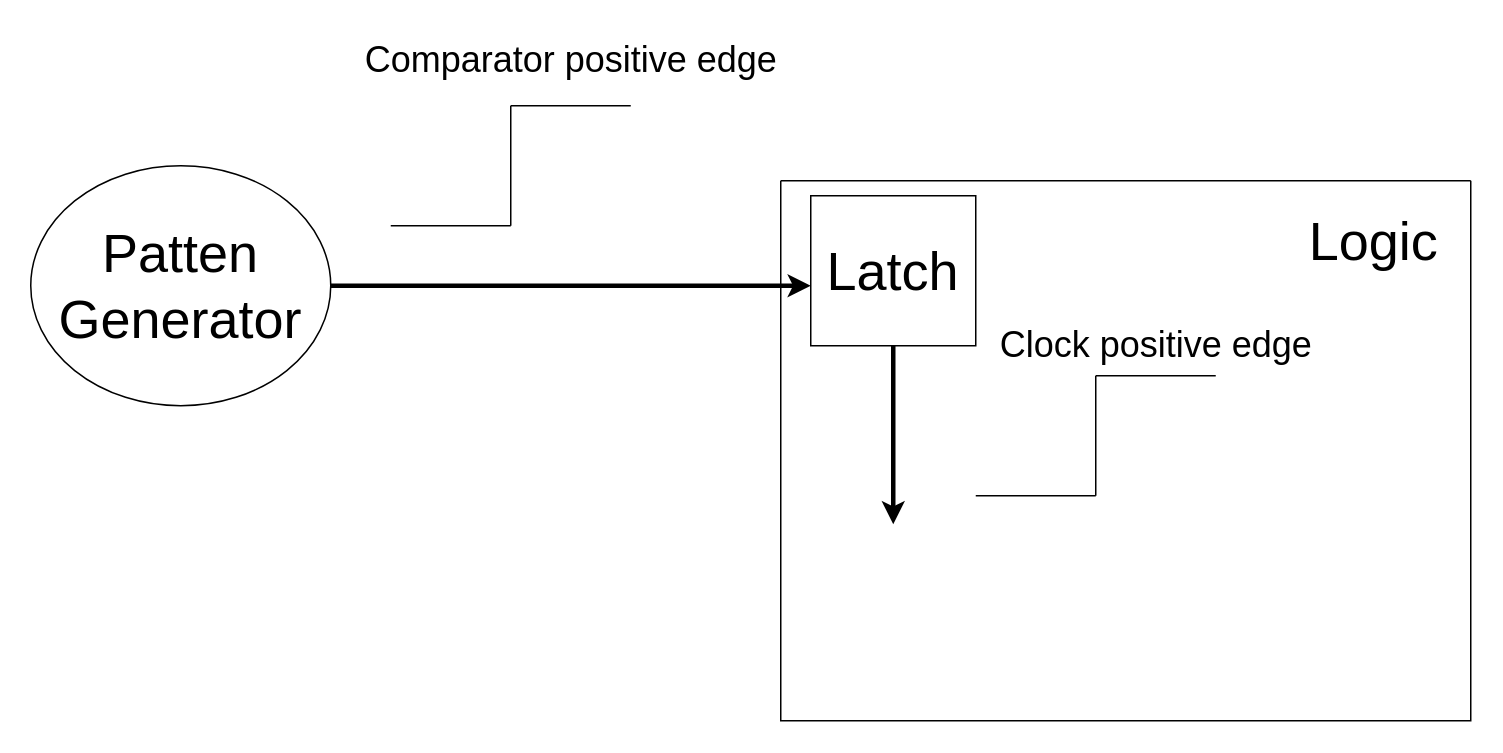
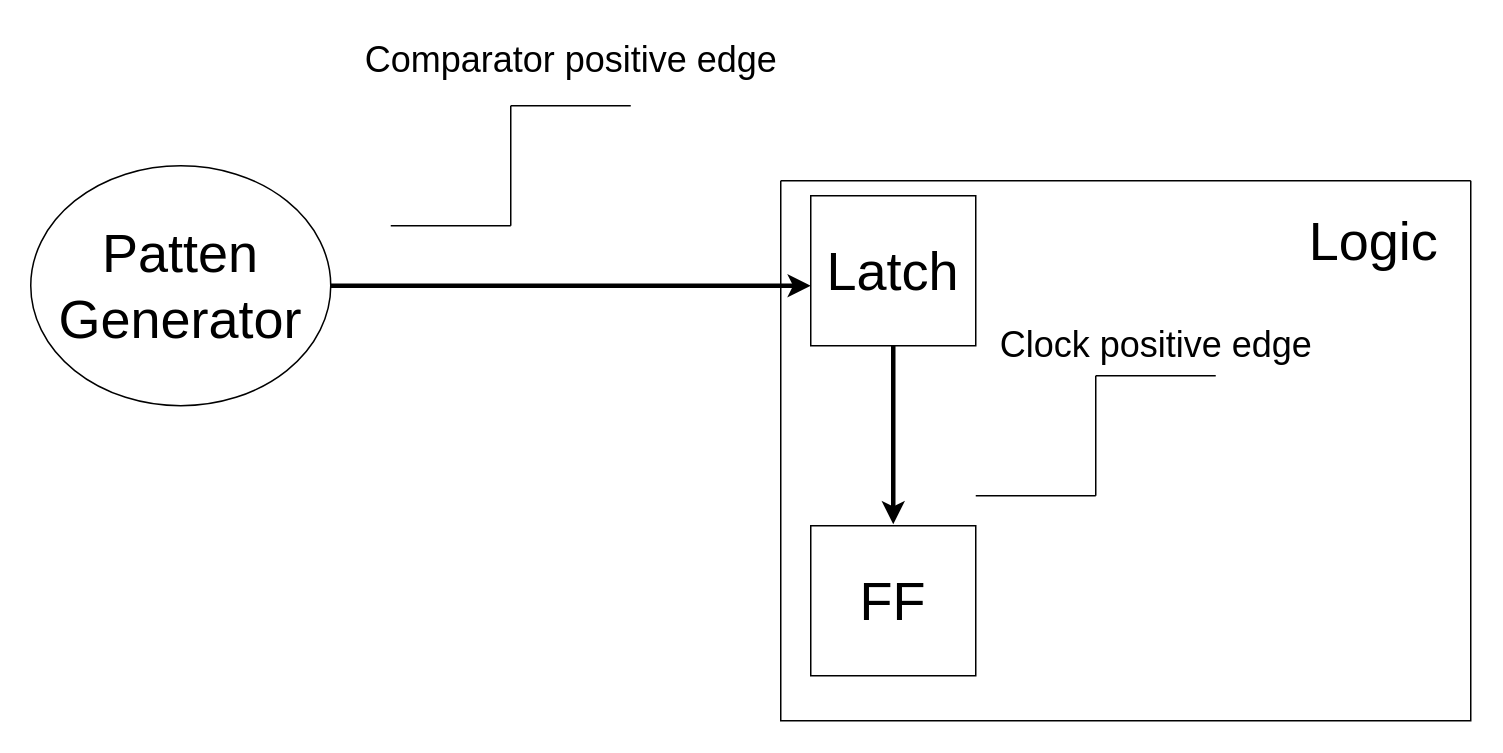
node "FF": added
